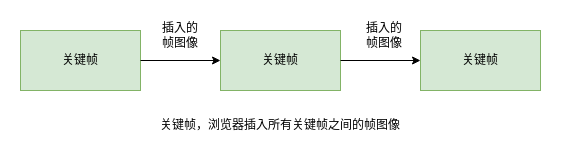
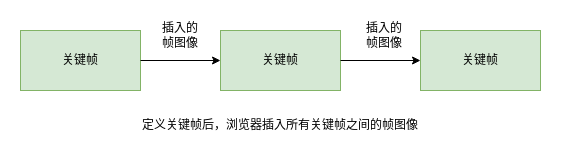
node "关键帧，浏览器插入所有关键帧之间的帧图像": label "关键帧，浏览器插入所有关键帧之间的帧图像" -> "定义关键帧后，浏览器插入所有关键帧之间的帧图像"
